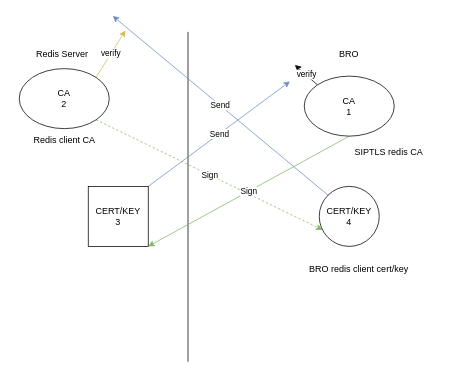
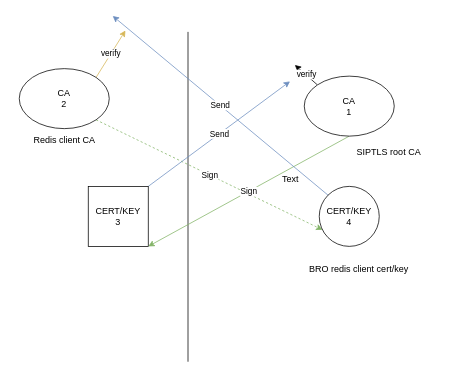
node "Redis Server": removed
node "BRO": removed
node "SIPTLS redis CA": label "SIPTLS redis CA" -> "SIPTLS root CA"
node "Text": added
